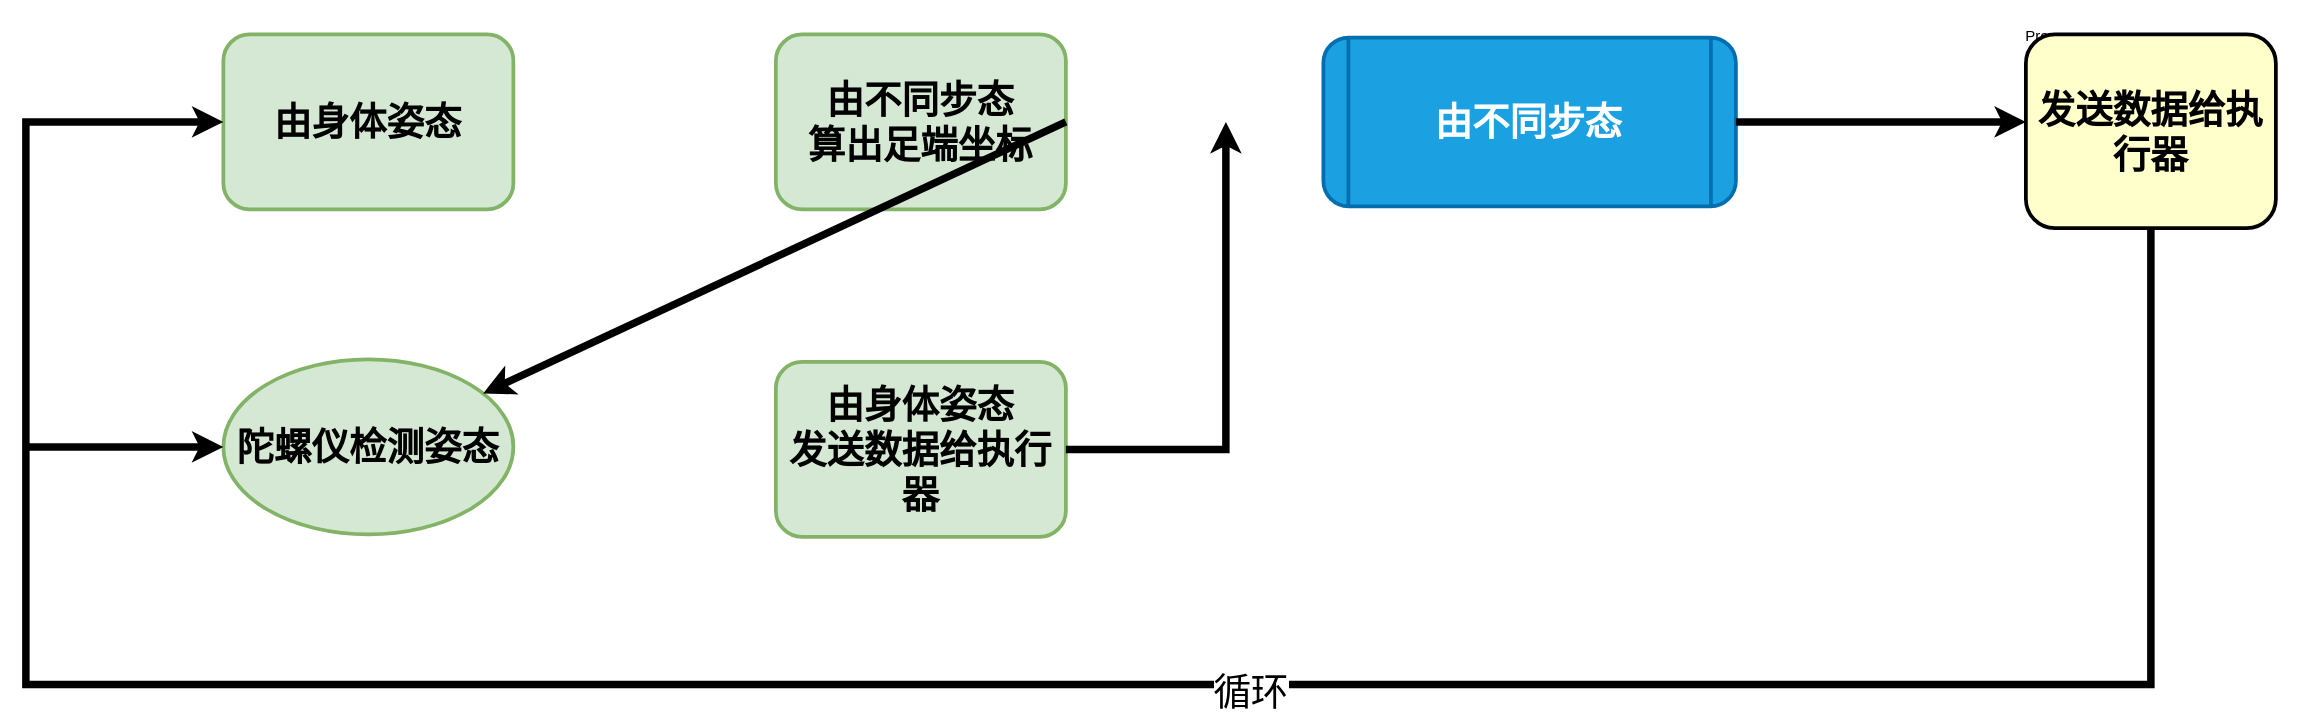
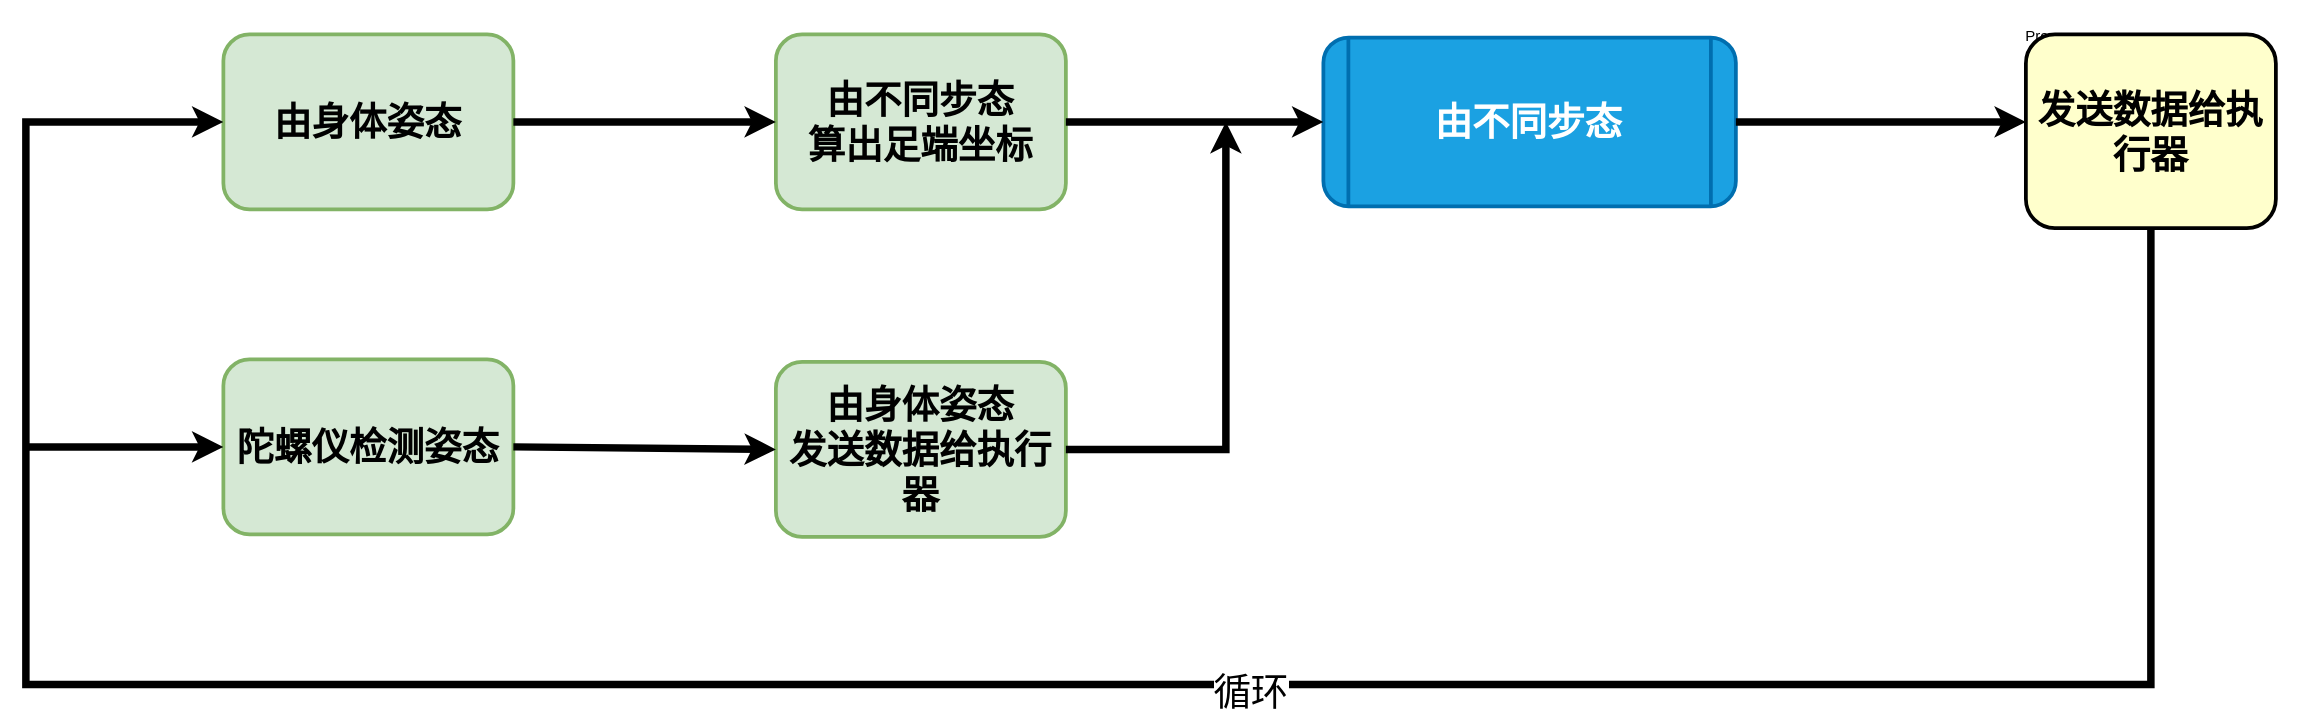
edge "由身体姿态" -> "由不同步态 算出足端坐标": added
edge "由不同步态 算出足端坐标" -> "陀螺仪检测姿态": now "由不同步态 算出足端坐标" -> "由不同步态"
node "陀螺仪检测姿态": shape ellipse -> rounded rectangle
edge "陀螺仪检测姿态" -> "由身体姿态 发送数据给执行器": added
